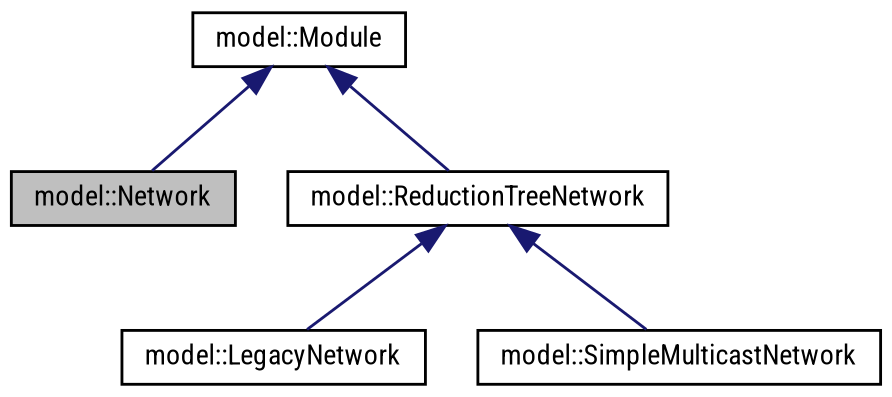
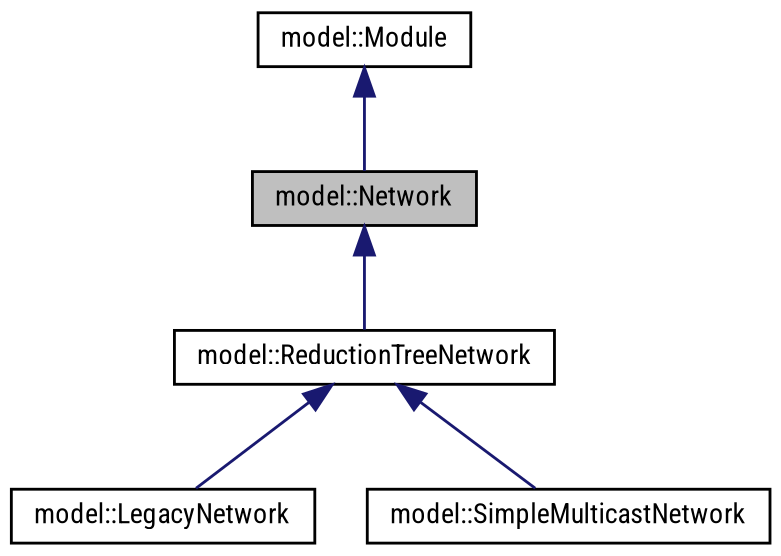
edge "model::ReductionTreeNetwork" -> "model::Module": now "model::ReductionTreeNetwork" -> "model::Network"
